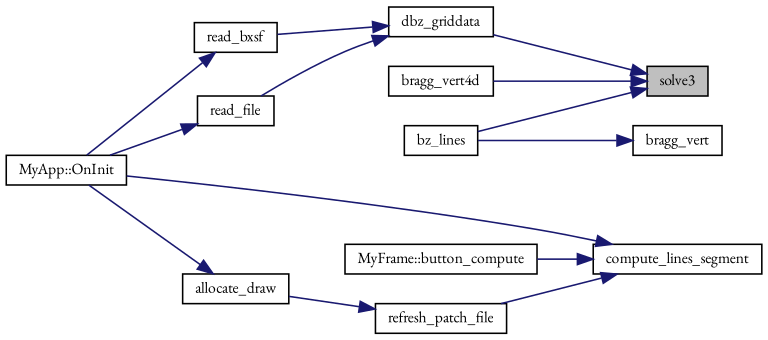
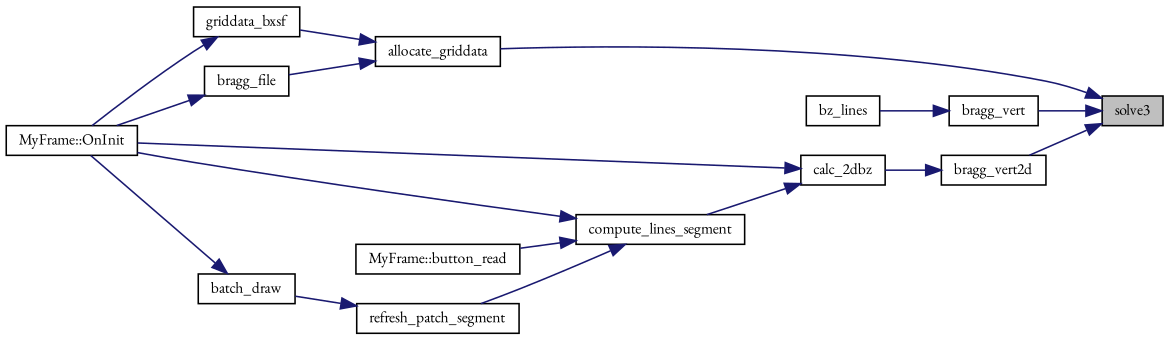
node "dbz_griddata": label "dbz_griddata" -> "allocate_griddata"
node "read_bxsf": label "read_bxsf" -> "griddata_bxsf"
node "bragg_vert4d": label "bragg_vert4d" -> "bragg_vert2d"
node "read_file": label "read_file" -> "bragg_file"
edge "bz_lines" -> "solve3": now "bragg_vert" -> "solve3"
node "MyApp::OnInit": label "MyApp::OnInit" -> "MyFrame::OnInit"
node "calc_2dbz": added
node "MyFrame::button_compute": label "MyFrame::button_compute" -> "MyFrame::button_read"
node "allocate_draw": label "allocate_draw" -> "batch_draw"
node "refresh_patch_file": label "refresh_patch_file" -> "refresh_patch_segment"
